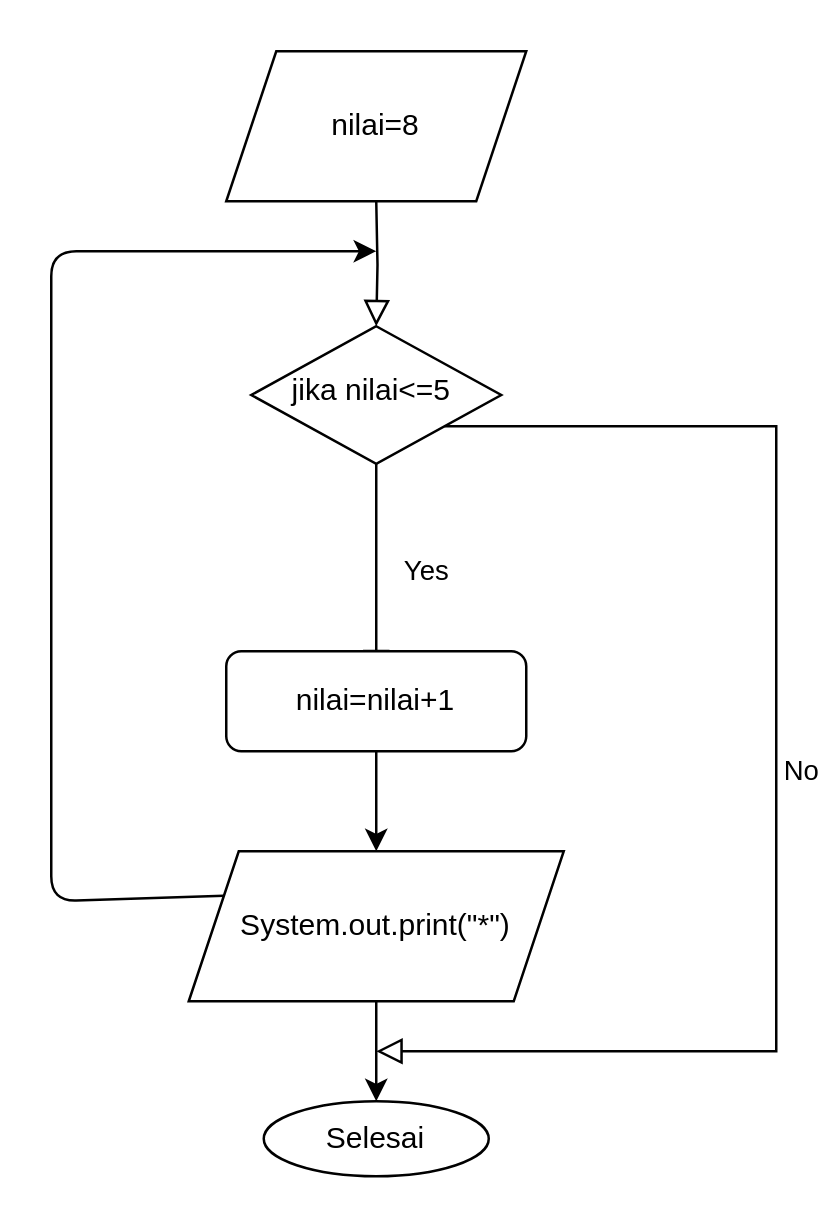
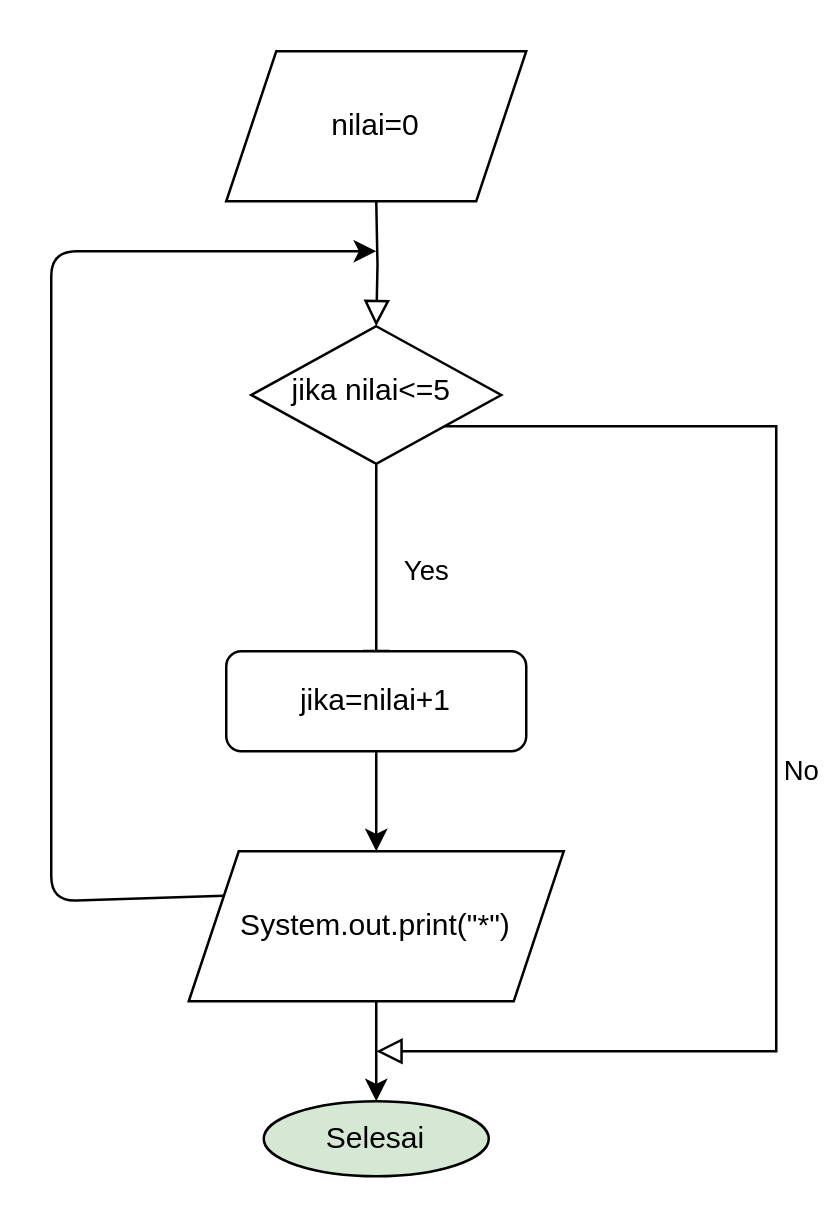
node "nilai=8": label "nilai=8" -> "nilai=0"
node "nilai=nilai+1": label "nilai=nilai+1" -> "jika=nilai+1"
node "Selesai": fillcolor #ffffff -> #d5e8d4
